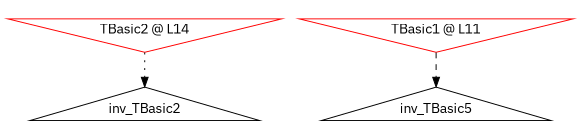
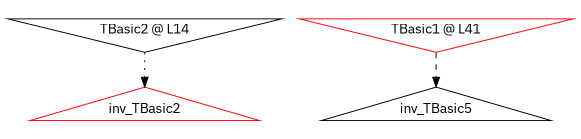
node "TBasic2 @ L14": color red -> black
node "TBasic1 @ L11": label "TBasic1 @ L11" -> "TBasic1 @ L41"
node "inv_TBasic2": color black -> red
